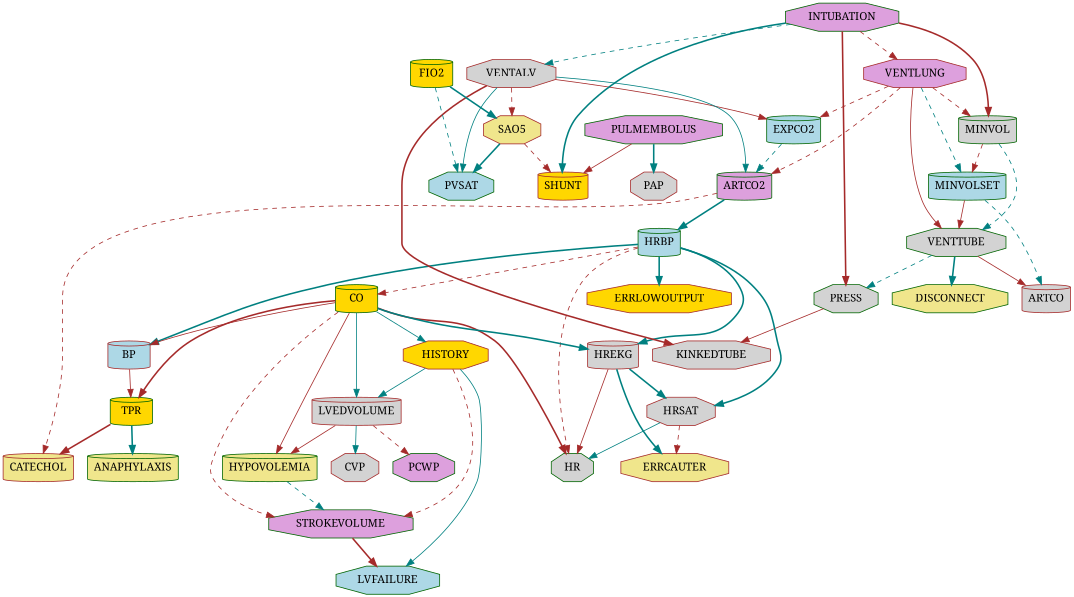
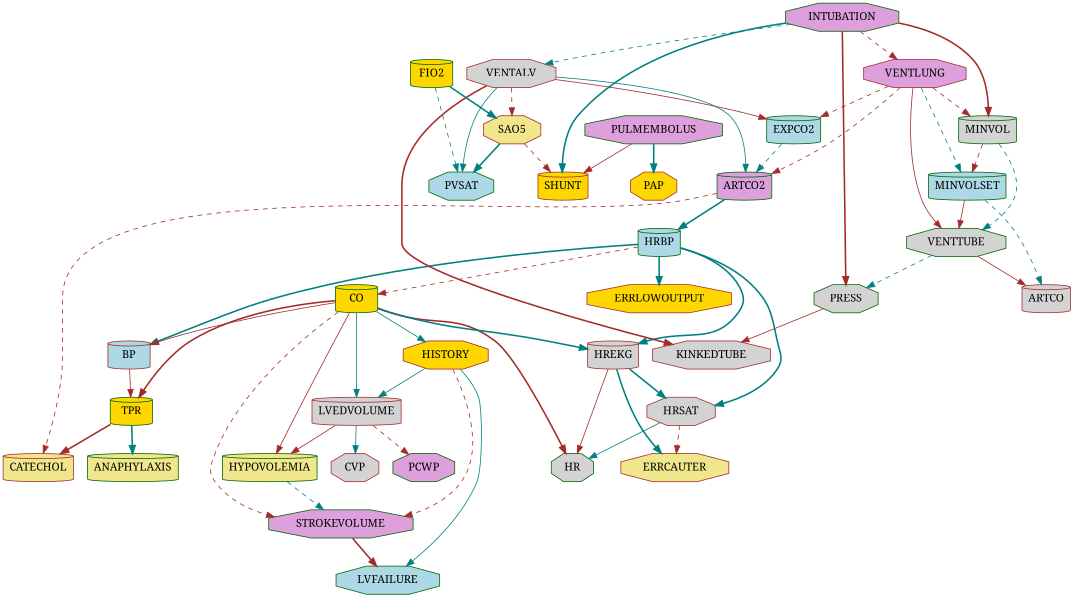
node "PAP": fillcolor lightgrey -> gold
node "DISCONNECT": removed
edge "HRBP" -> "HR": removed
